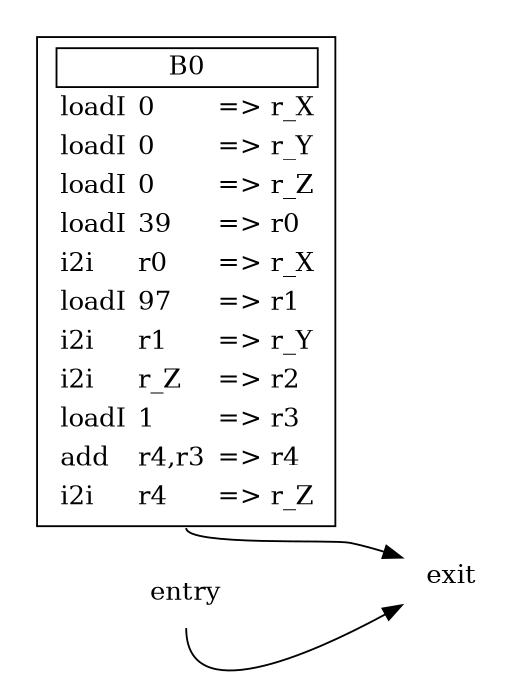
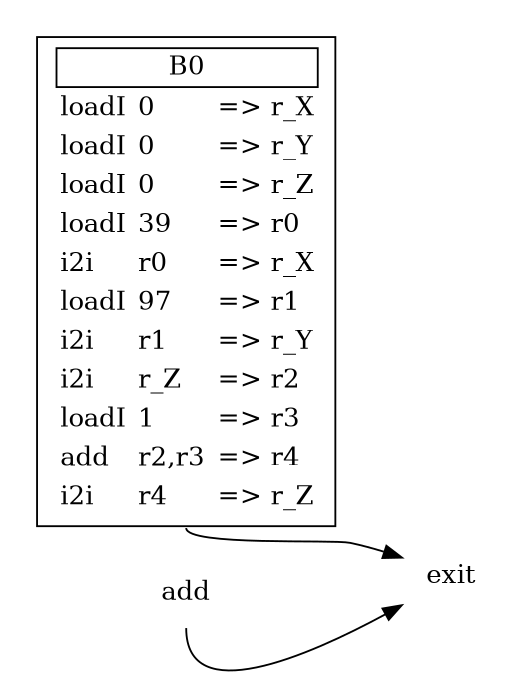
node "B0": text "r4,r3" -> "r2,r3"
node "entry": label "entry" -> "add"
